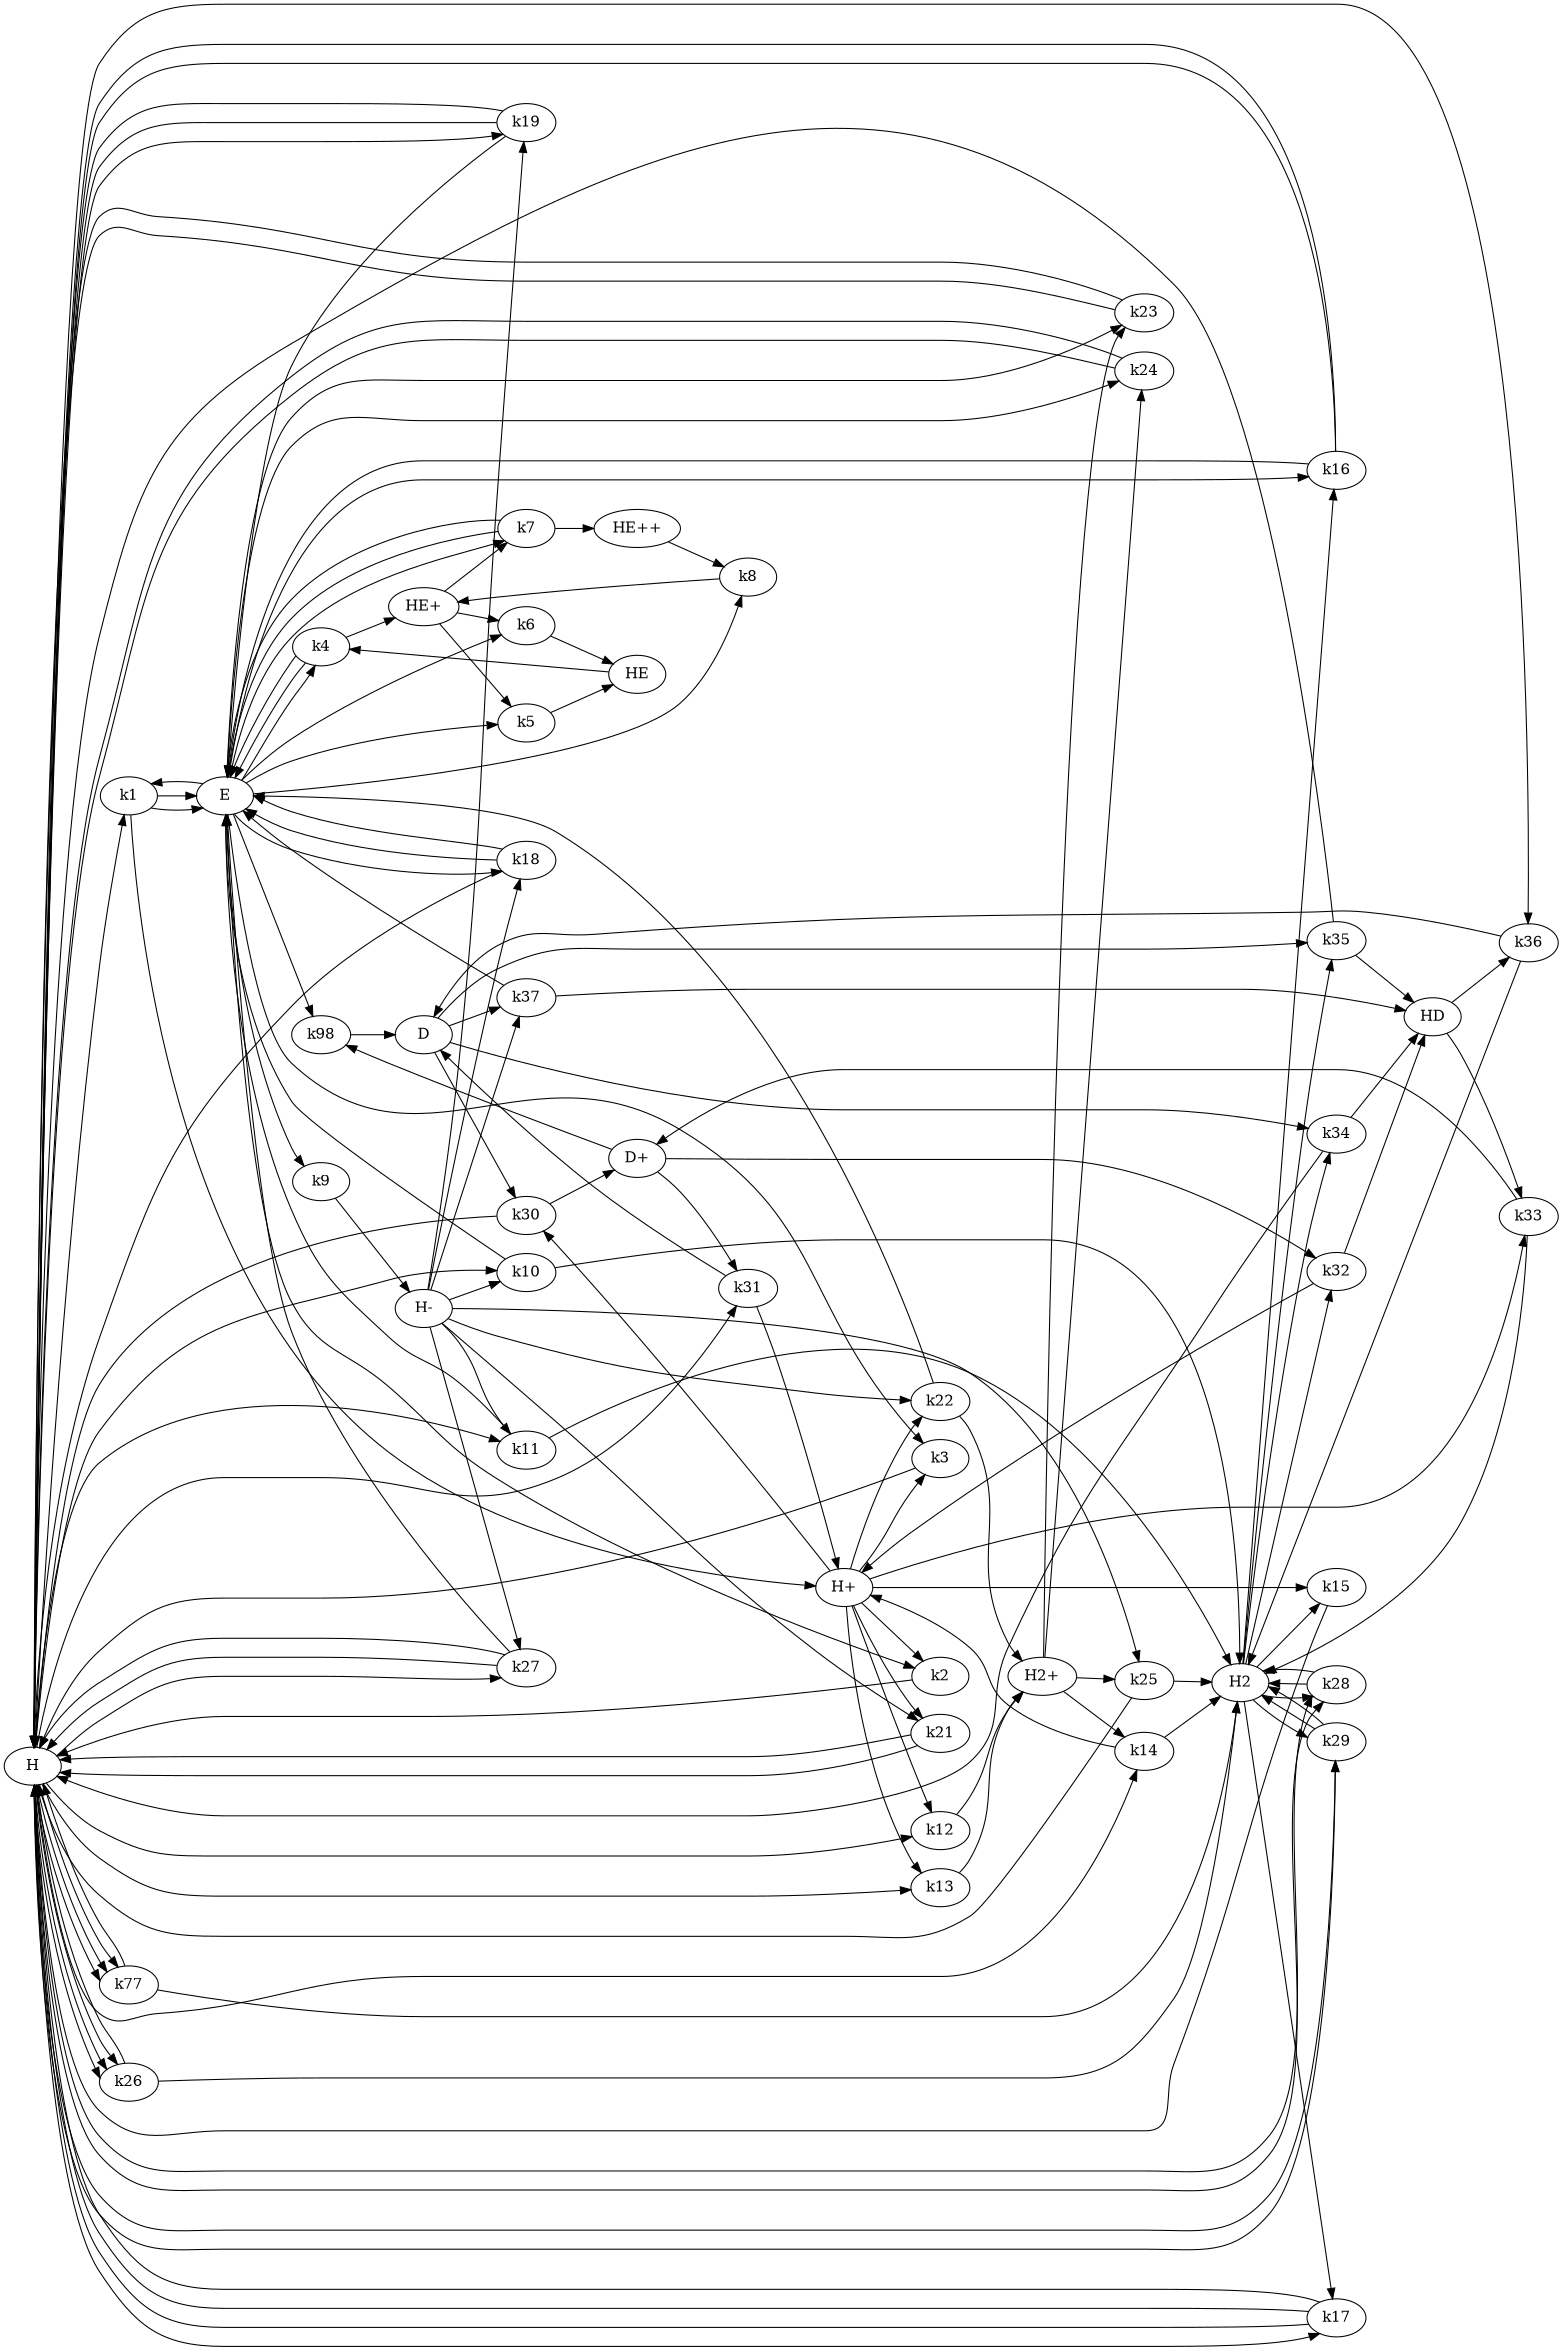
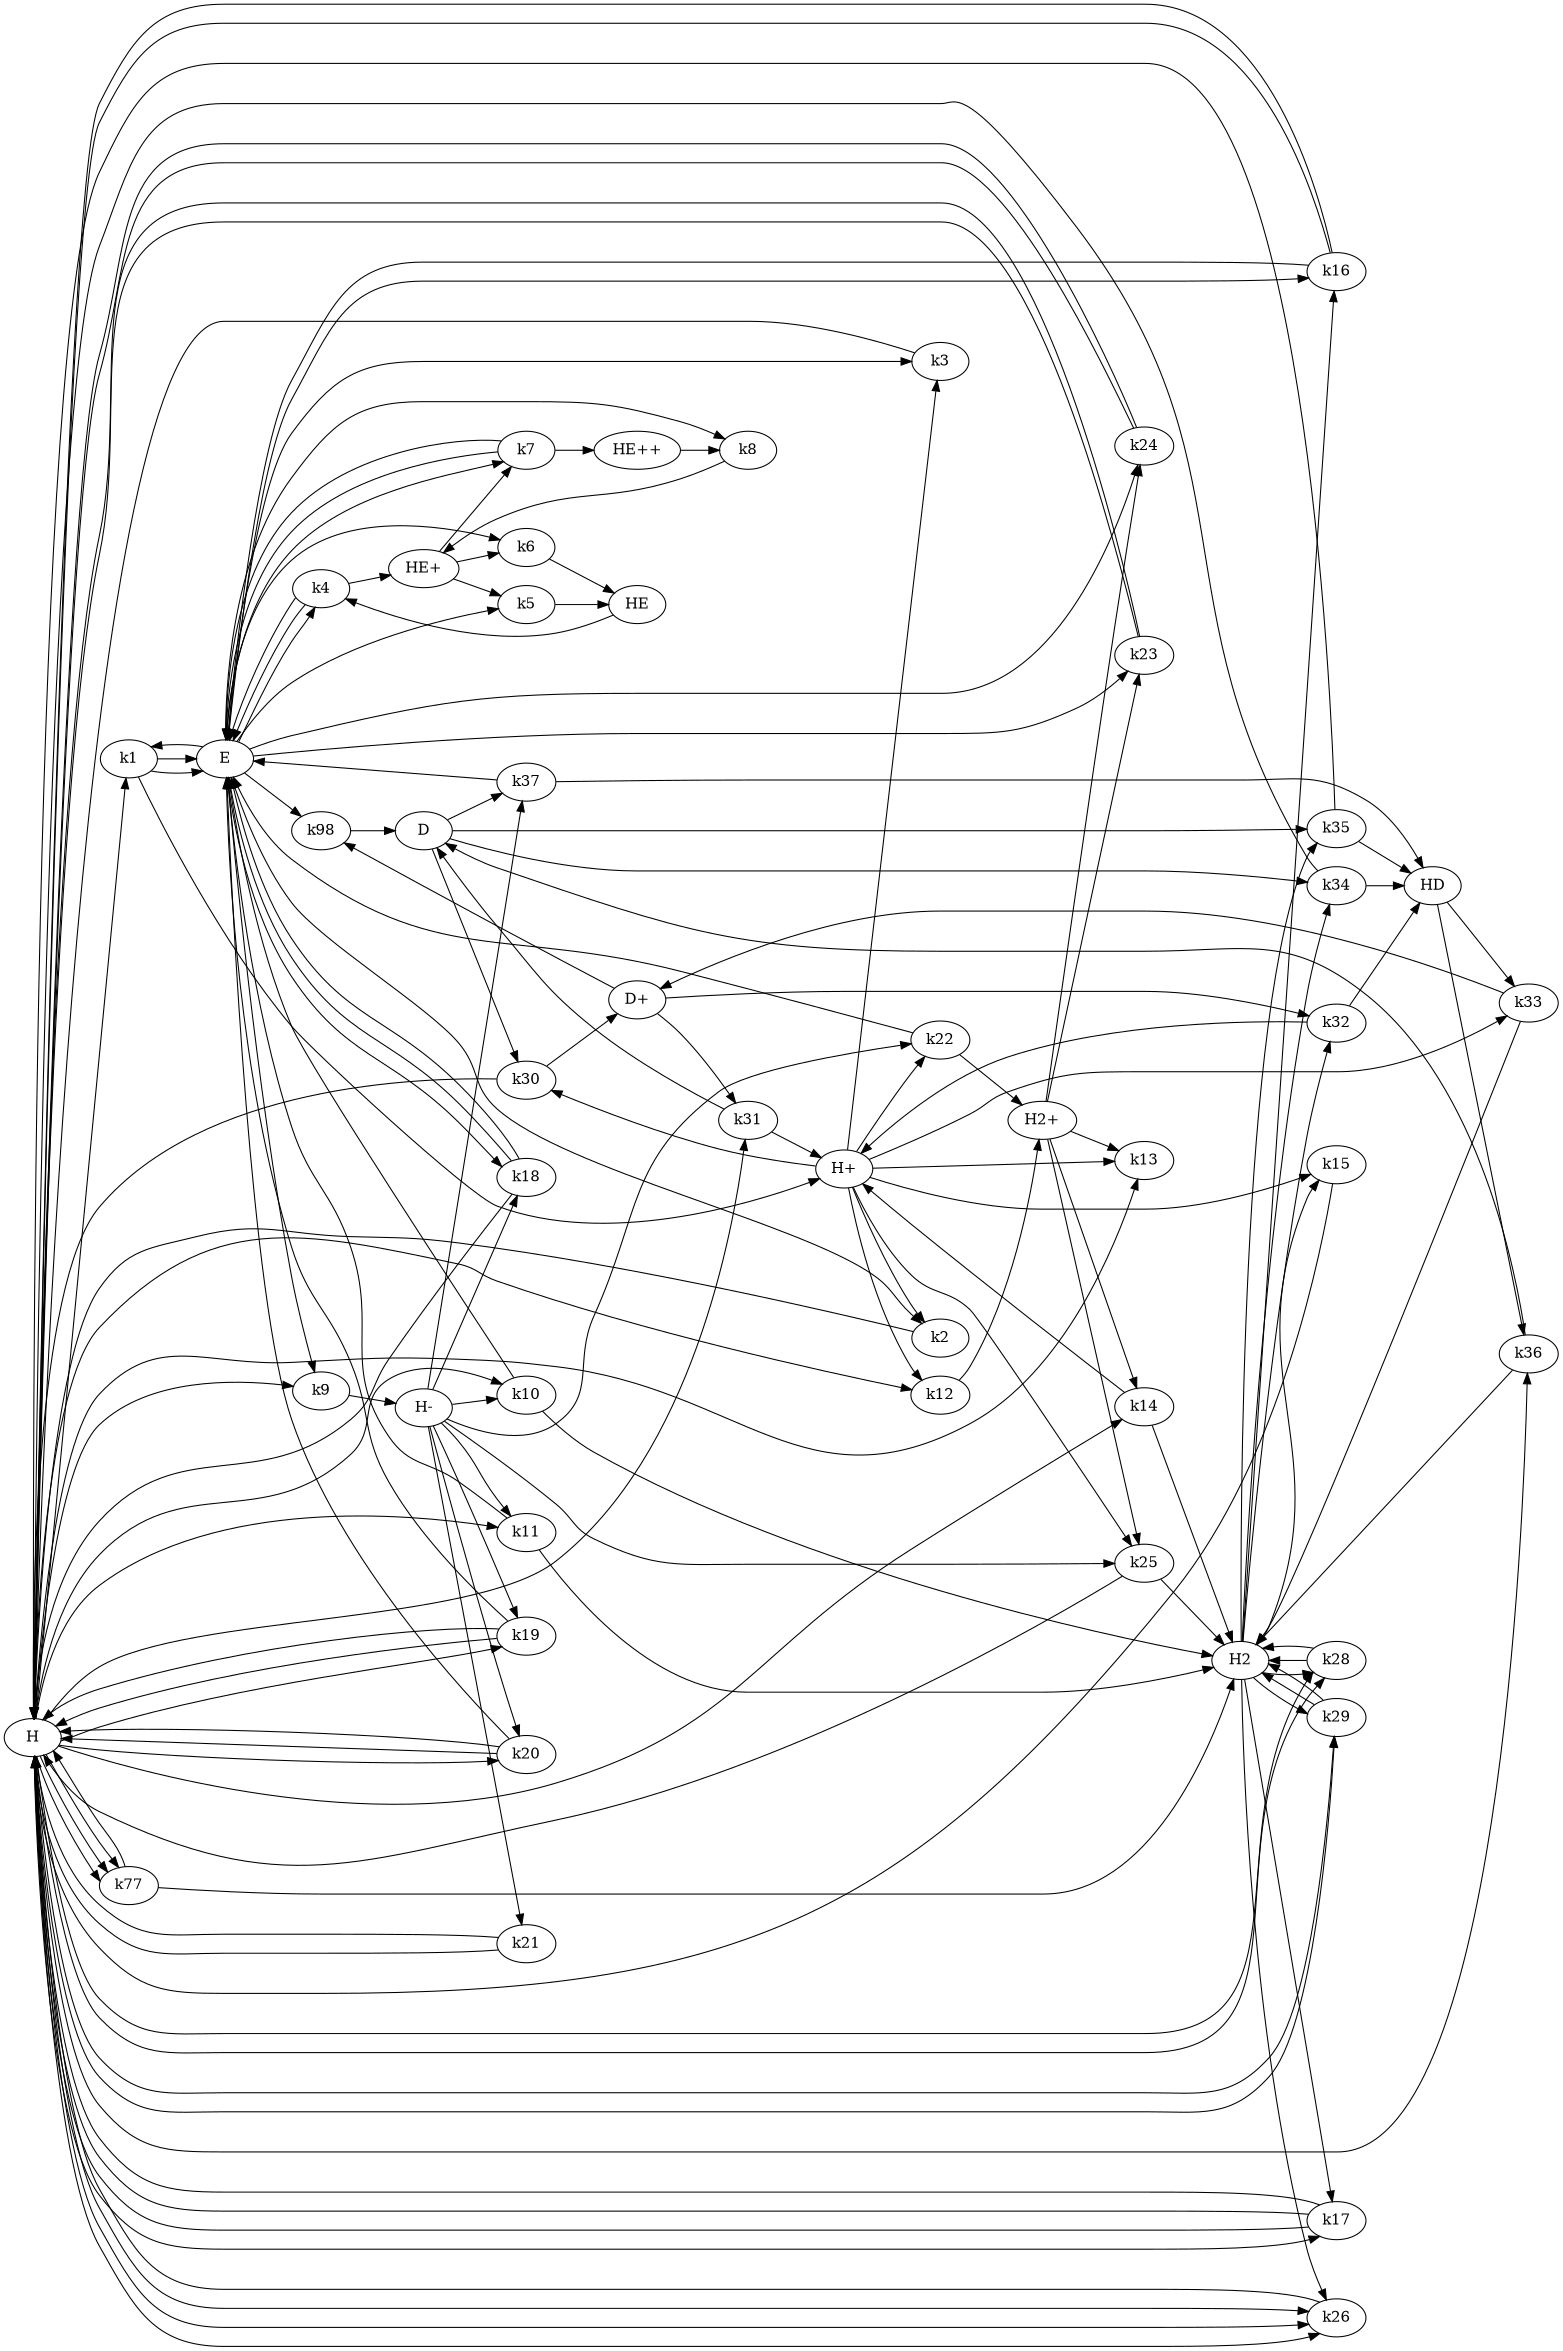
edge "H" -> "k9": added
edge "H+" -> "k21": now "H+" -> "k25"
node "k27": label "k27" -> "k20"
edge "k13" -> "H2+": reversed
edge "k26" -> "H2": reversed
